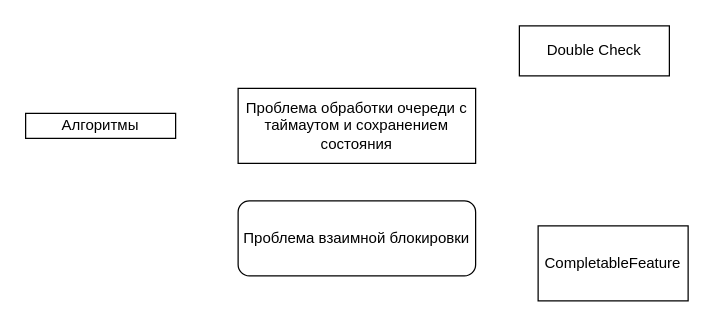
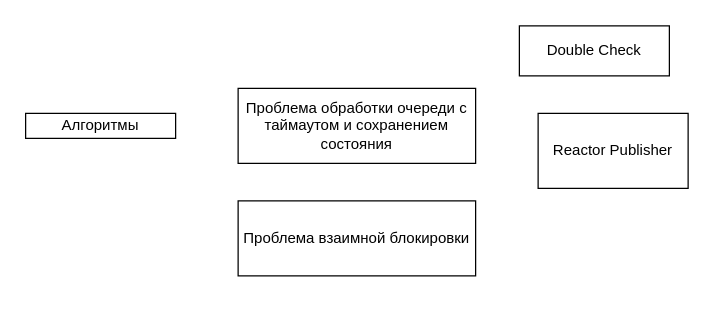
node "Reactor Publisher": added
node "Проблема взаимной блокировки": shape rounded rectangle -> rectangle
node "CompletableFeature": removed
